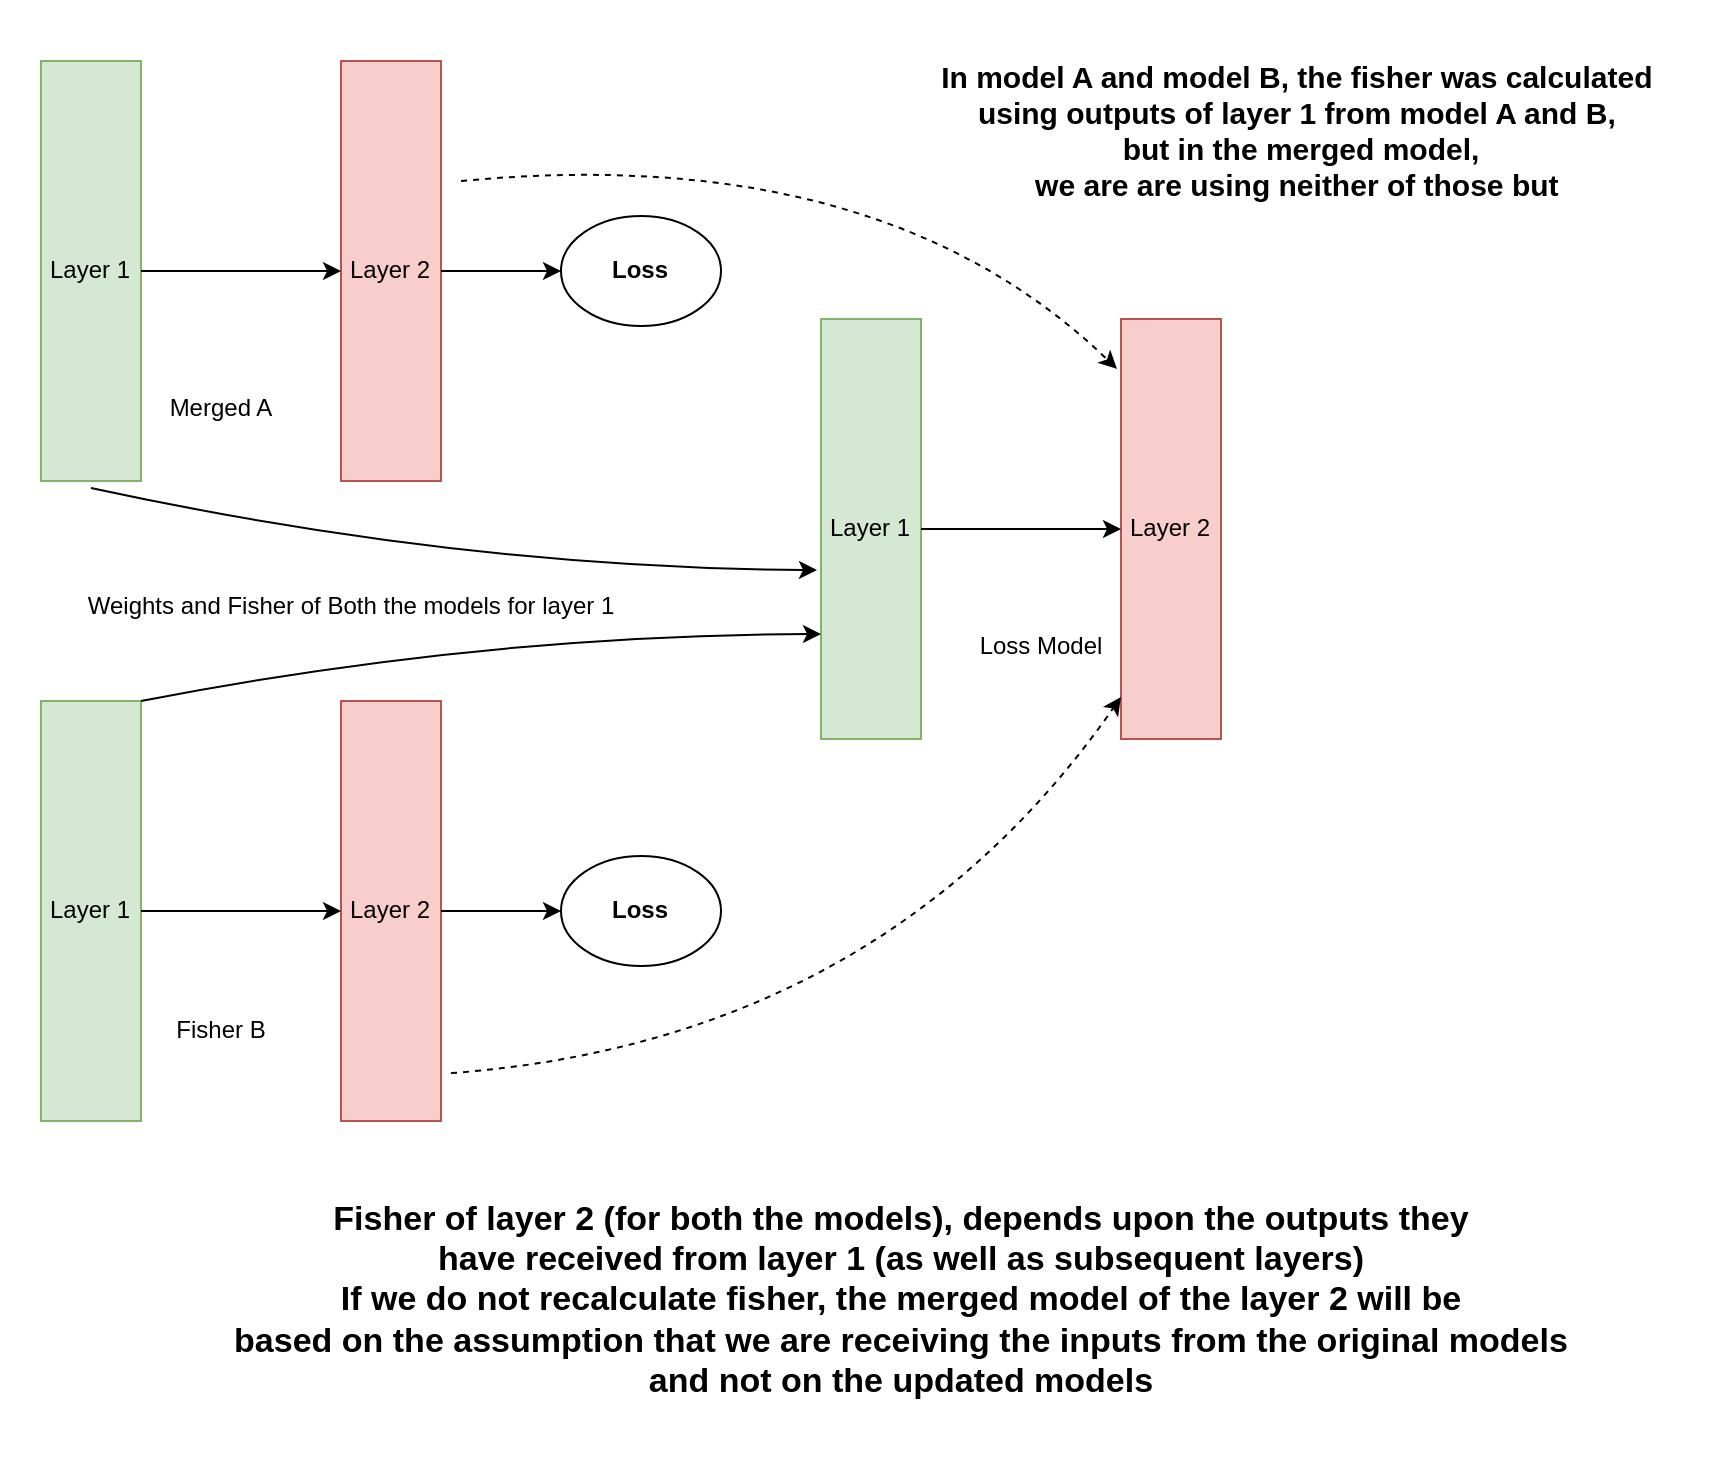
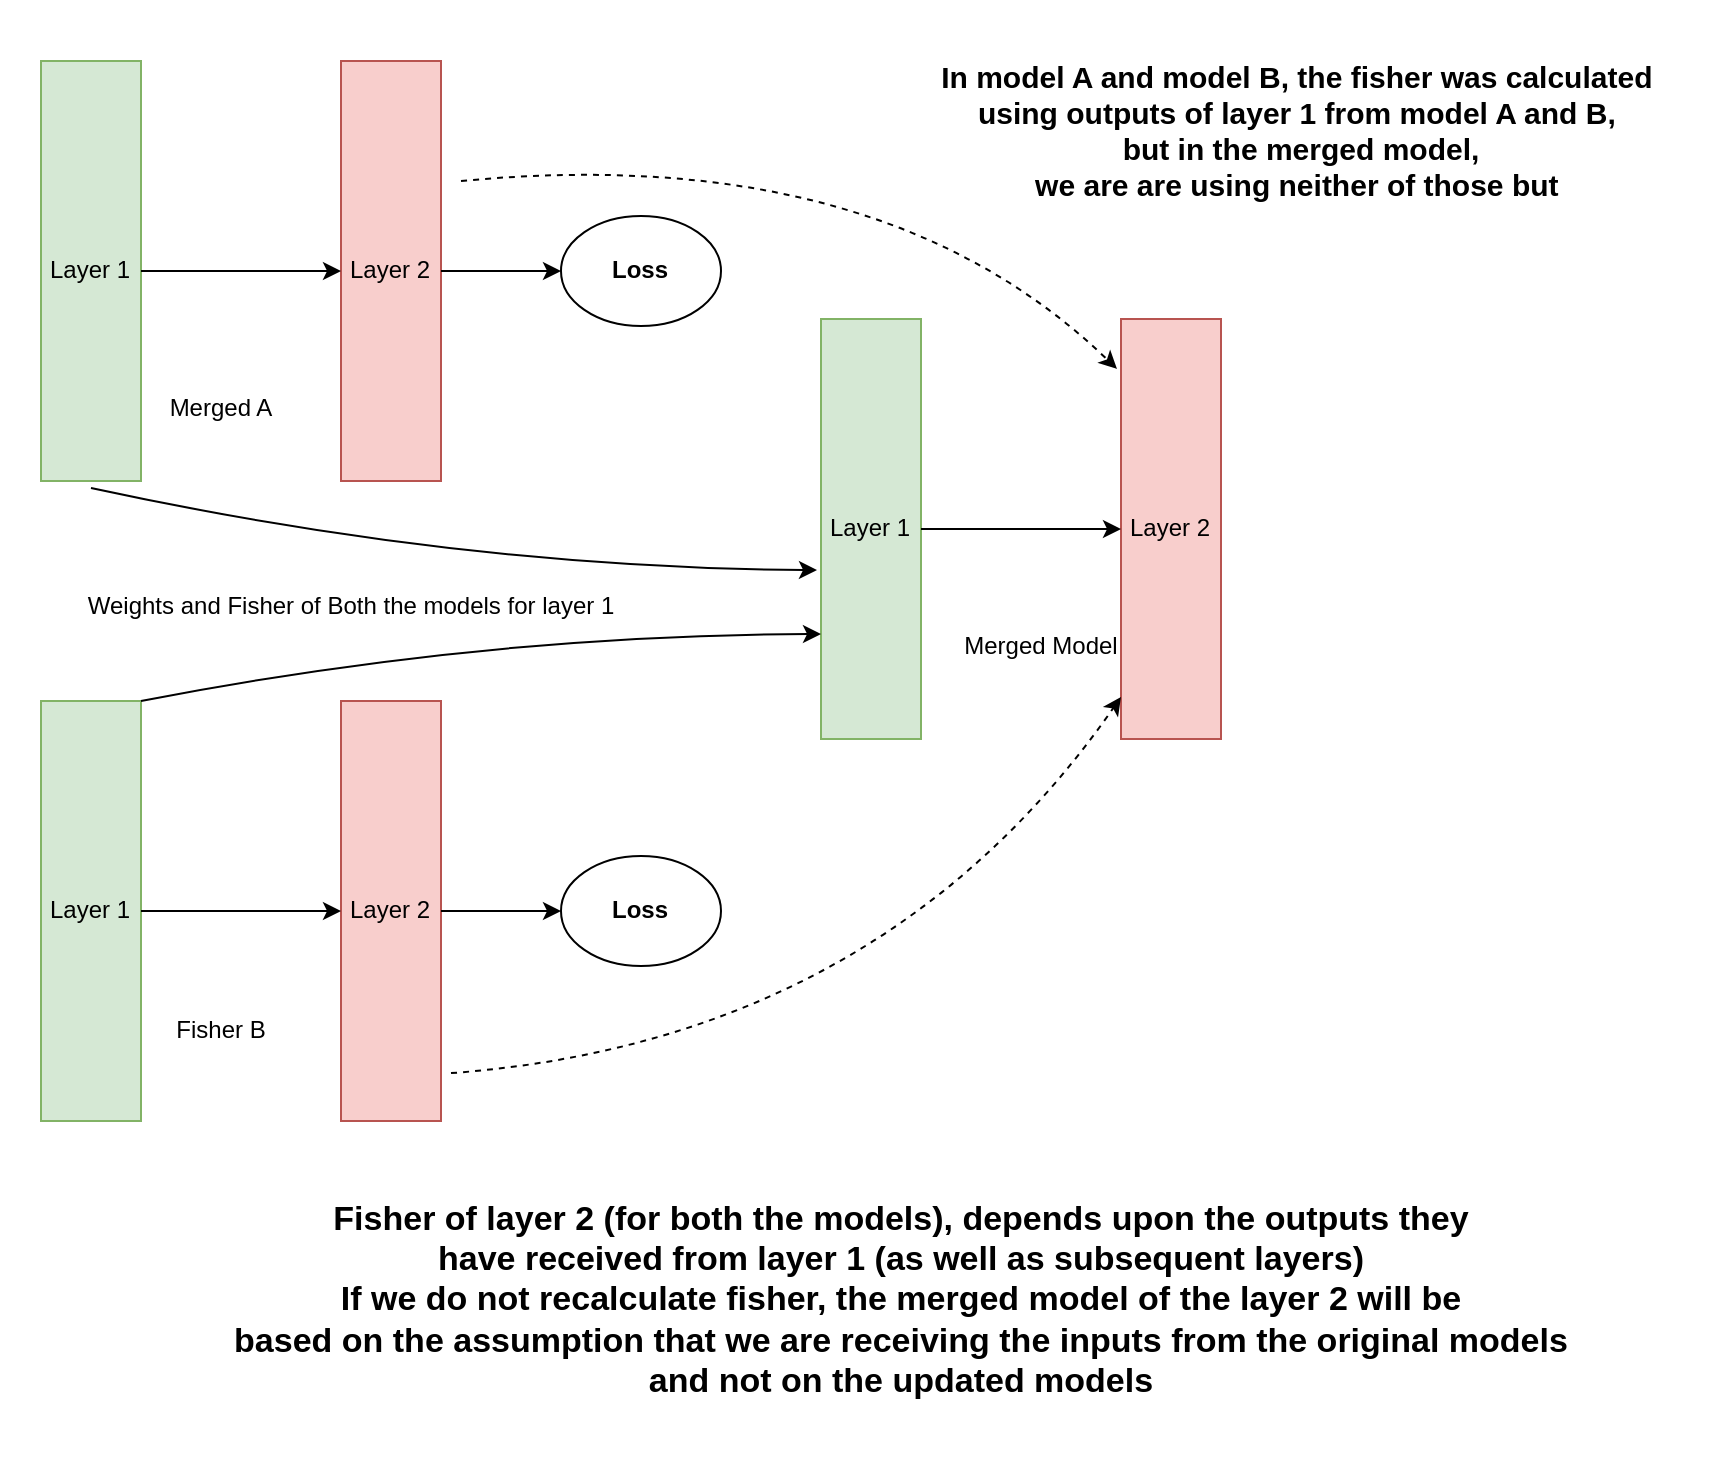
node "Loss Model": label "Loss Model" -> "Merged Model"
